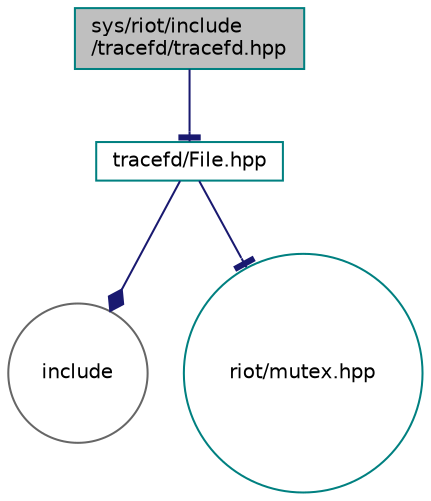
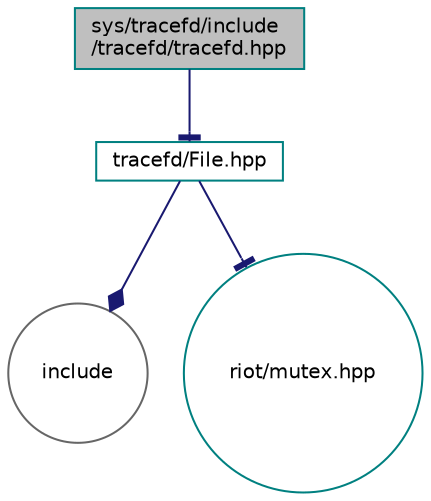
node "sys/riot/include /tracefd/tracefd.hpp": label "sys/riot/include /tracefd/tracefd.hpp" -> "sys/tracefd/include /tracefd/tracefd.hpp"
